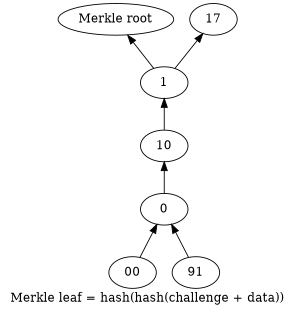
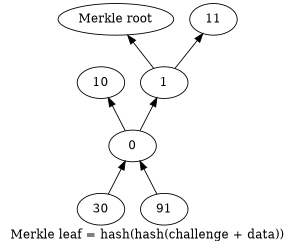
node "17": label "17" -> "11"
edge "10" -> "1": now "0" -> "1"
node "00": label "00" -> "30"
